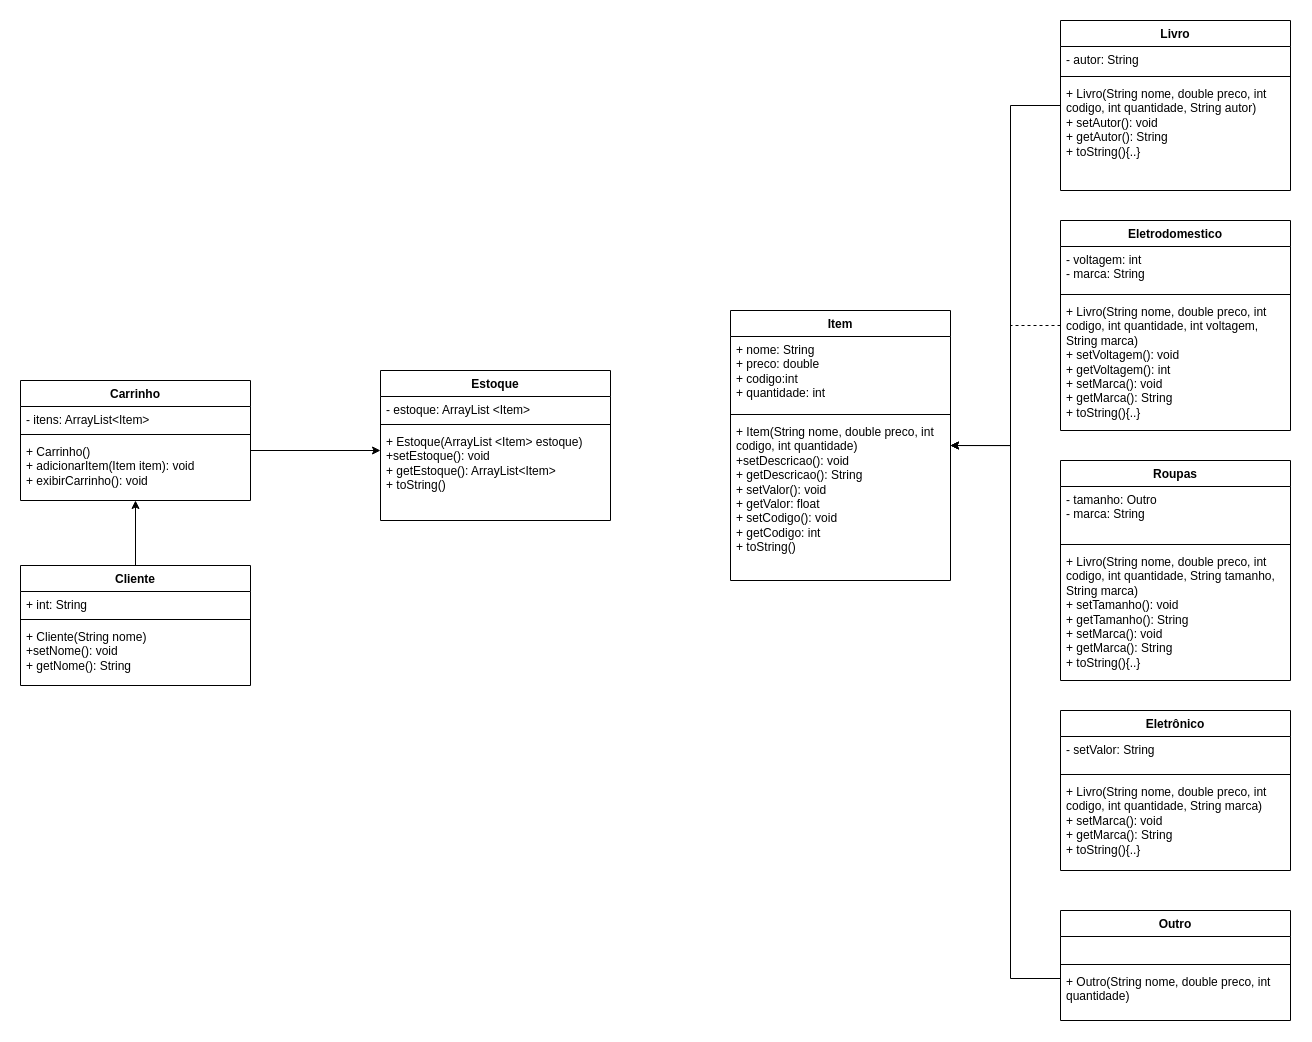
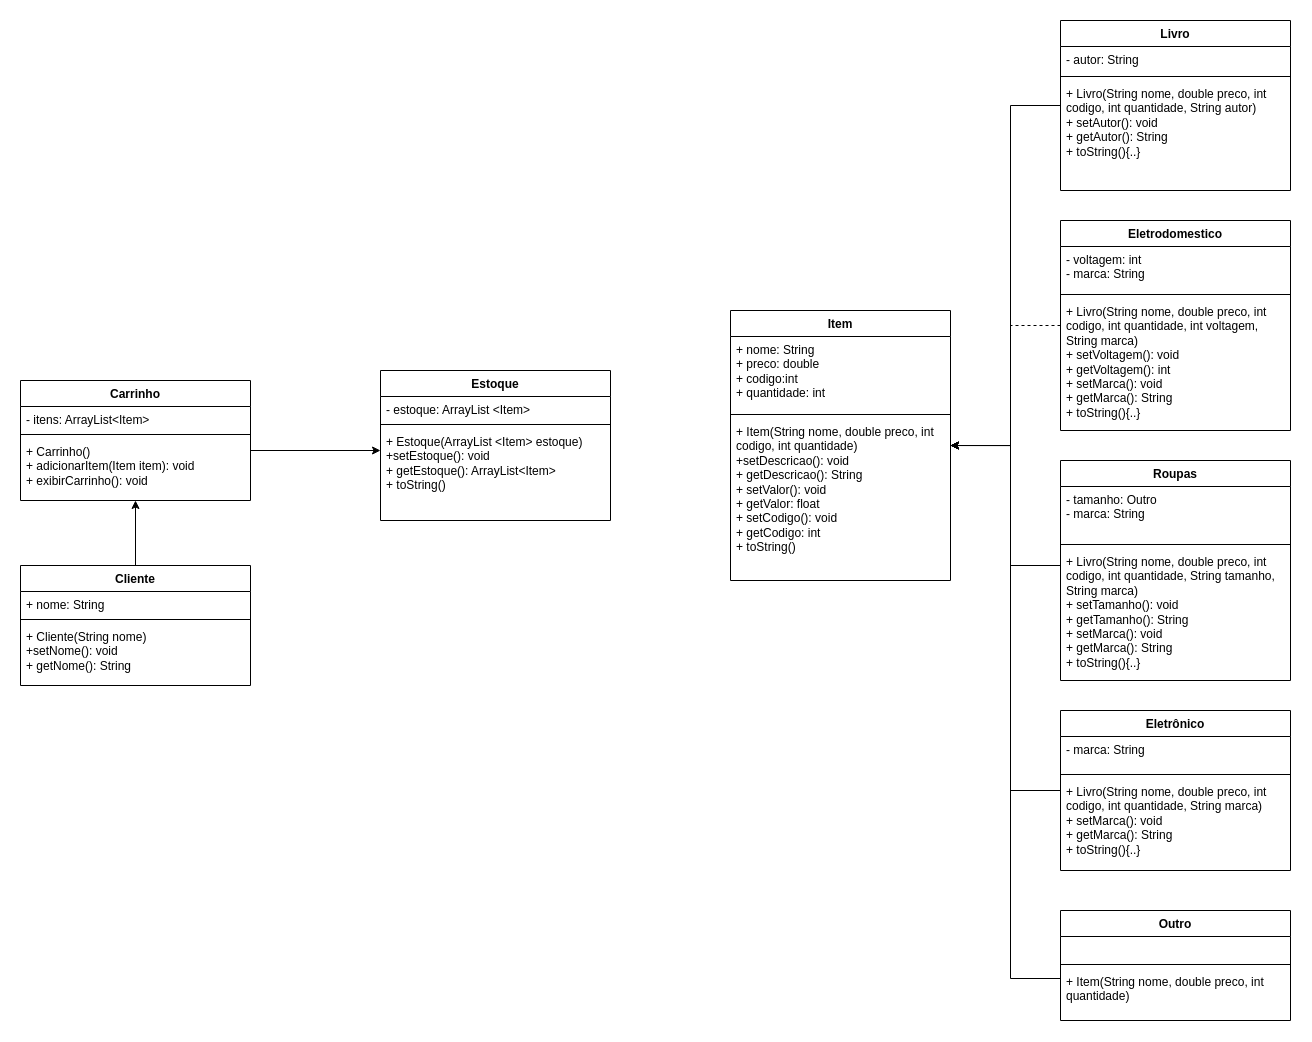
edge "Roupas" -> "Item": added
node "+ int: String": label "+ int: String" -> "+ nome: String"
node "- setValor: String": label "- setValor: String" -> "- marca: String"
edge "Eletrônico" -> "Item": added
node "+ Outro(String nome, double preco, int quantidade)": label "+ Outro(String nome, double preco, int quantidade)" -> "+ Item(String nome, double preco, int quantidade)"
